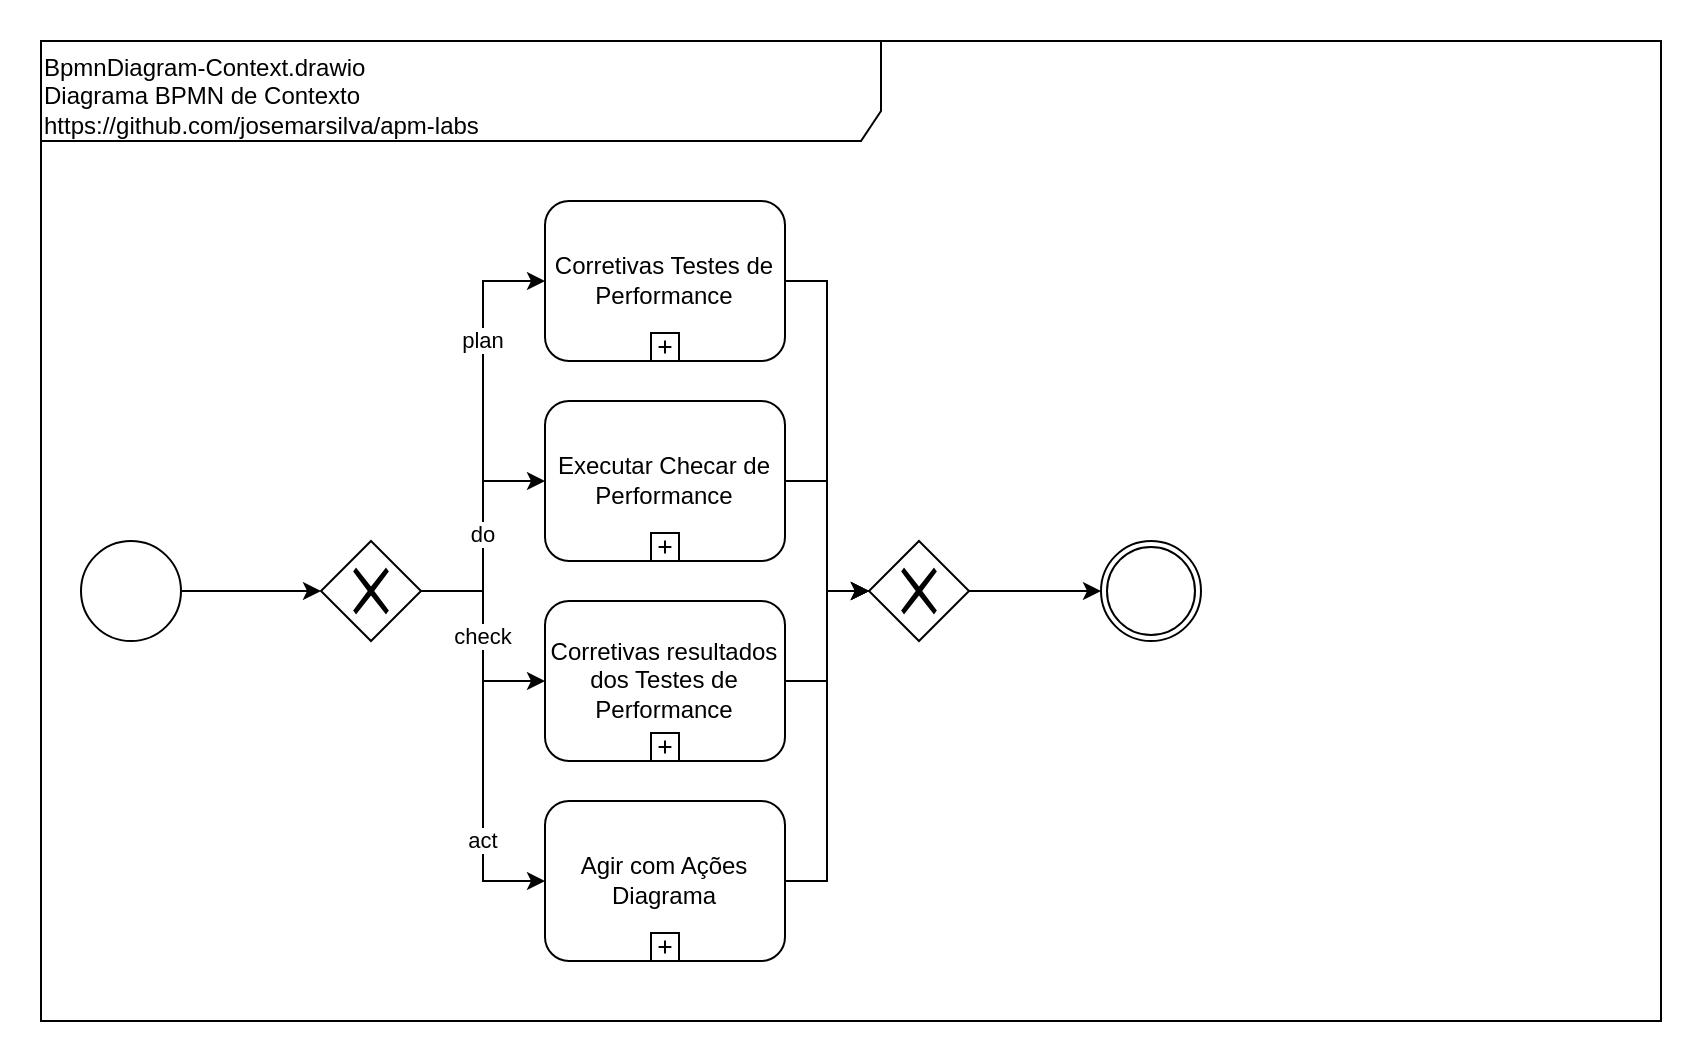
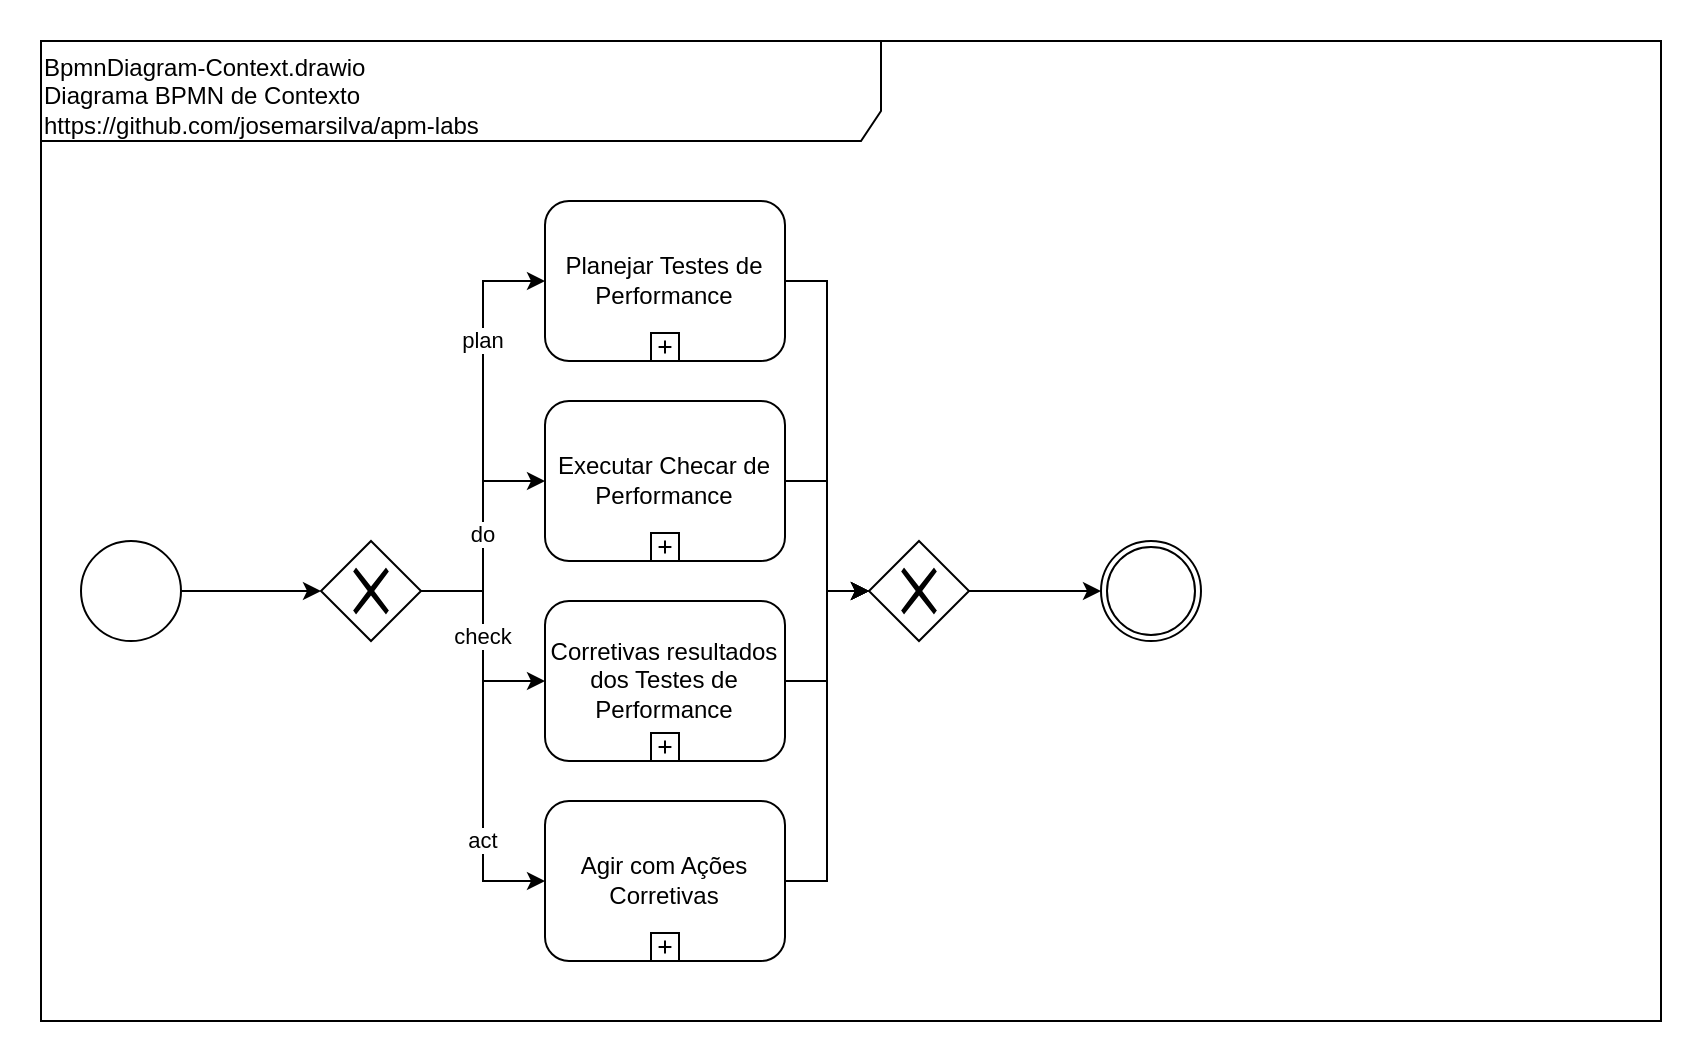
node "Corretivas Testes de Performance": label "Corretivas Testes de Performance" -> "Planejar Testes de Performance"
node "Agir com Ações Diagrama": label "Agir com Ações Diagrama" -> "Agir com Ações Corretivas"
